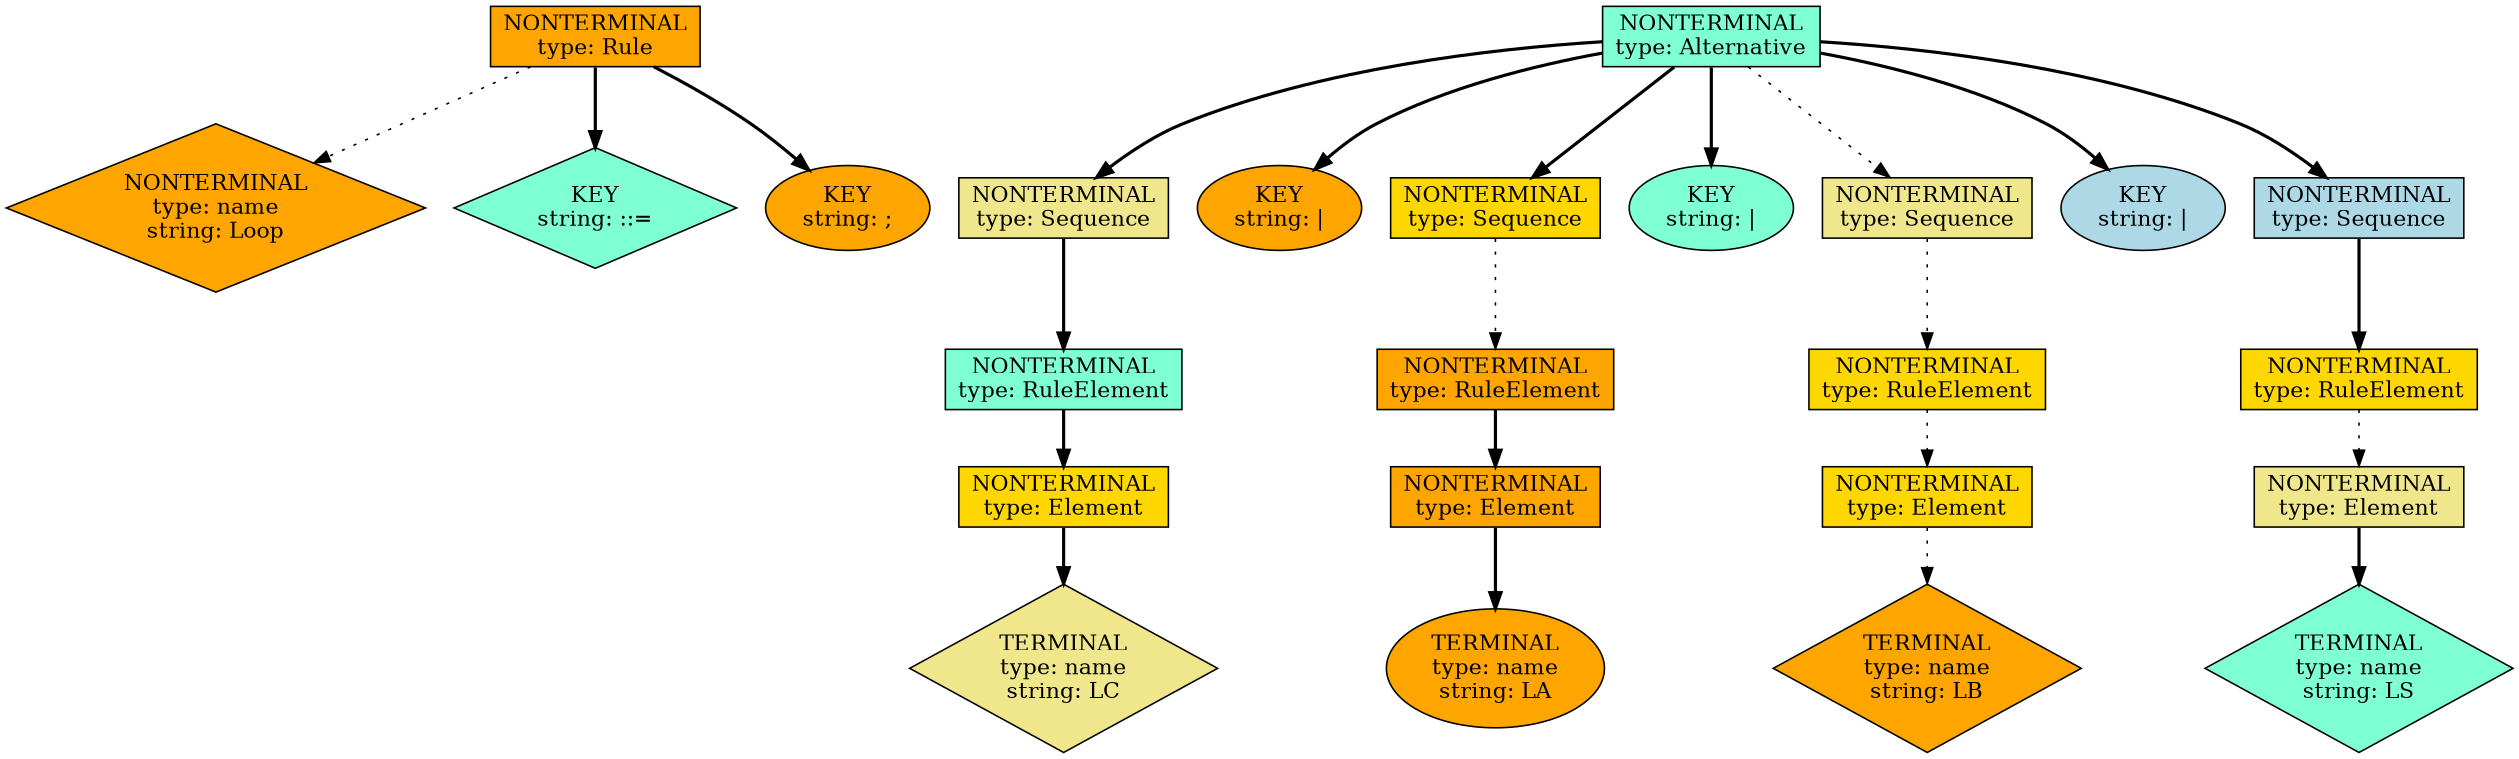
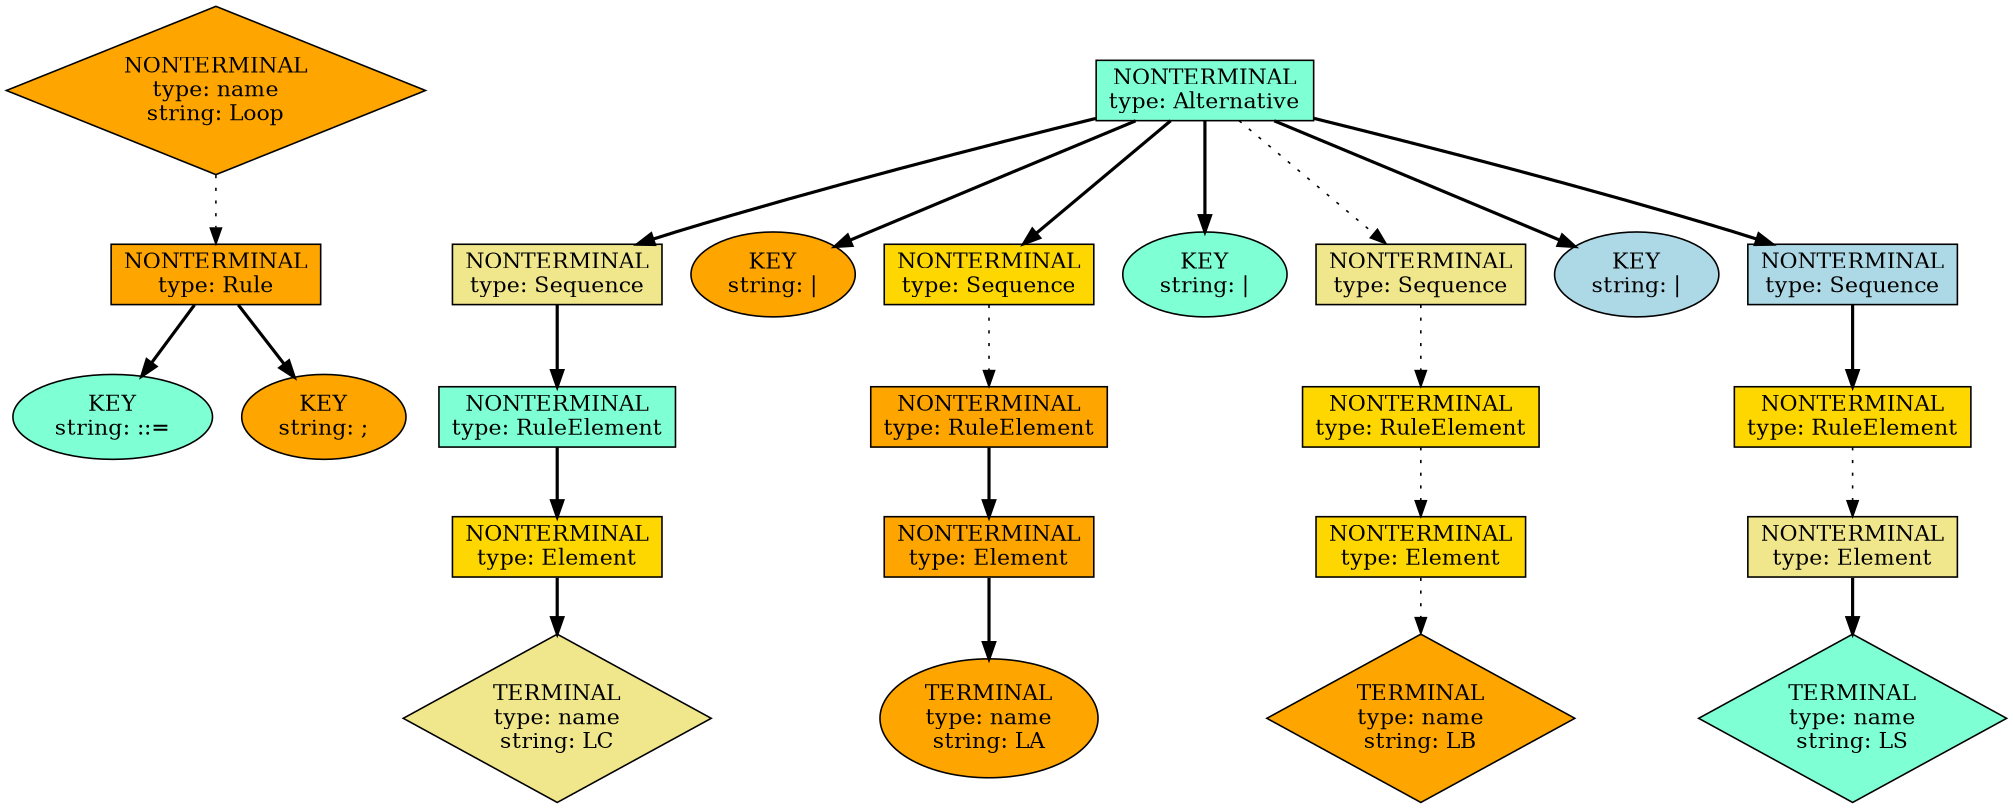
edge "NONTERMINAL type: Rule" -> "NONTERMINAL type: name string: Loop": reversed
node "KEY string: ::=": shape diamond -> ellipse
